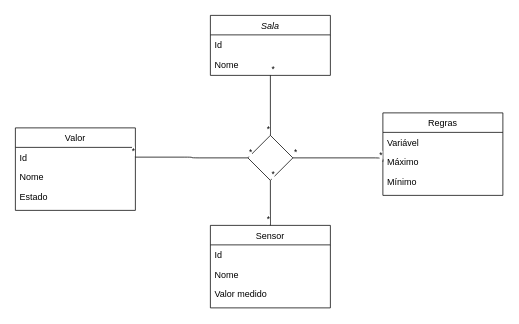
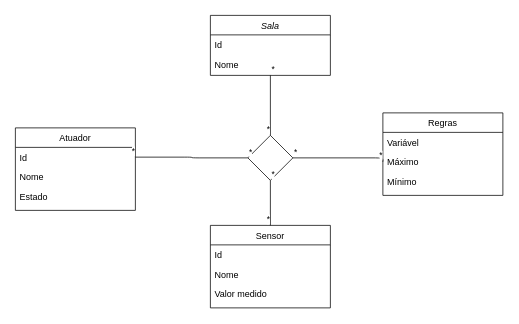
node "Valor": label "Valor" -> "Atuador"
